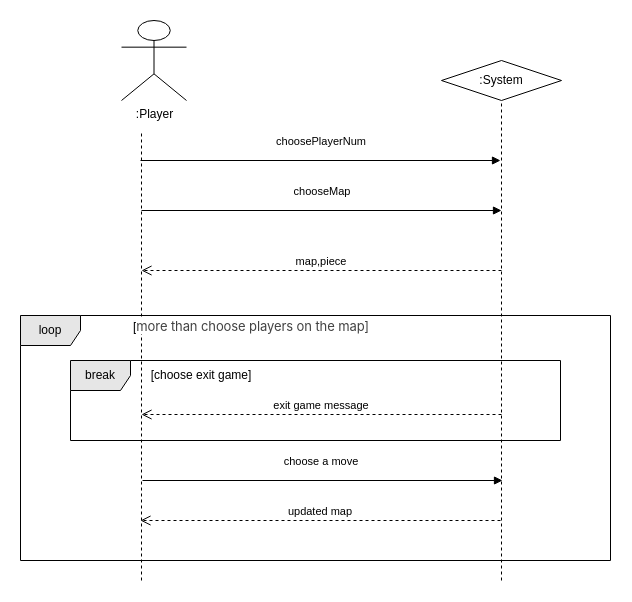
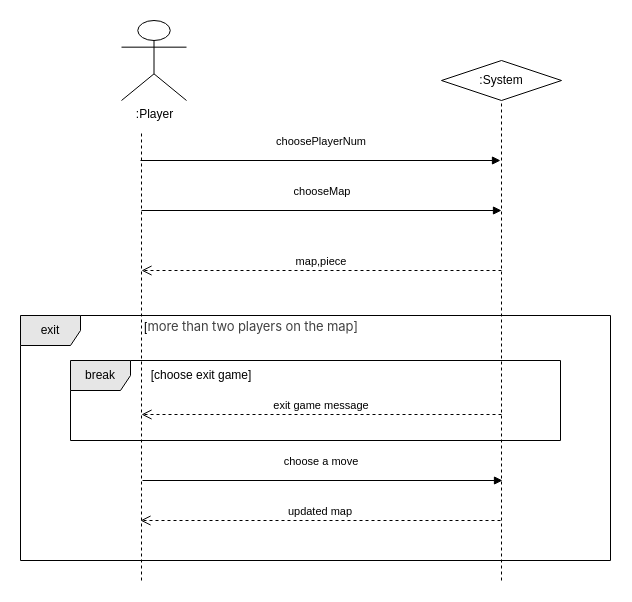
node "[more than choose players on the map]": label "[more than choose players on the map]" -> "[more than two players on the map]"
node "loop": label "loop" -> "exit"
